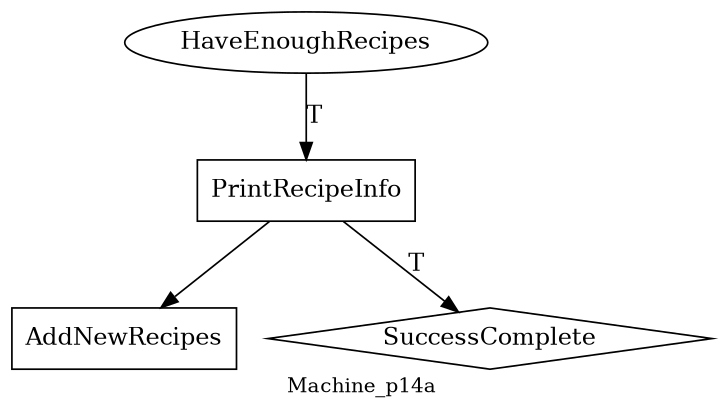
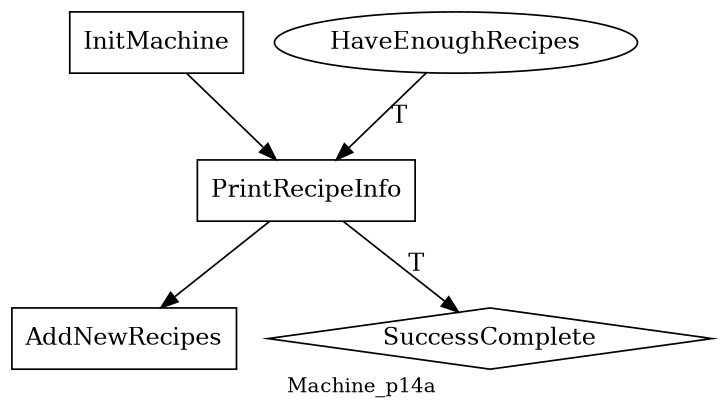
node "InitMachine": added
